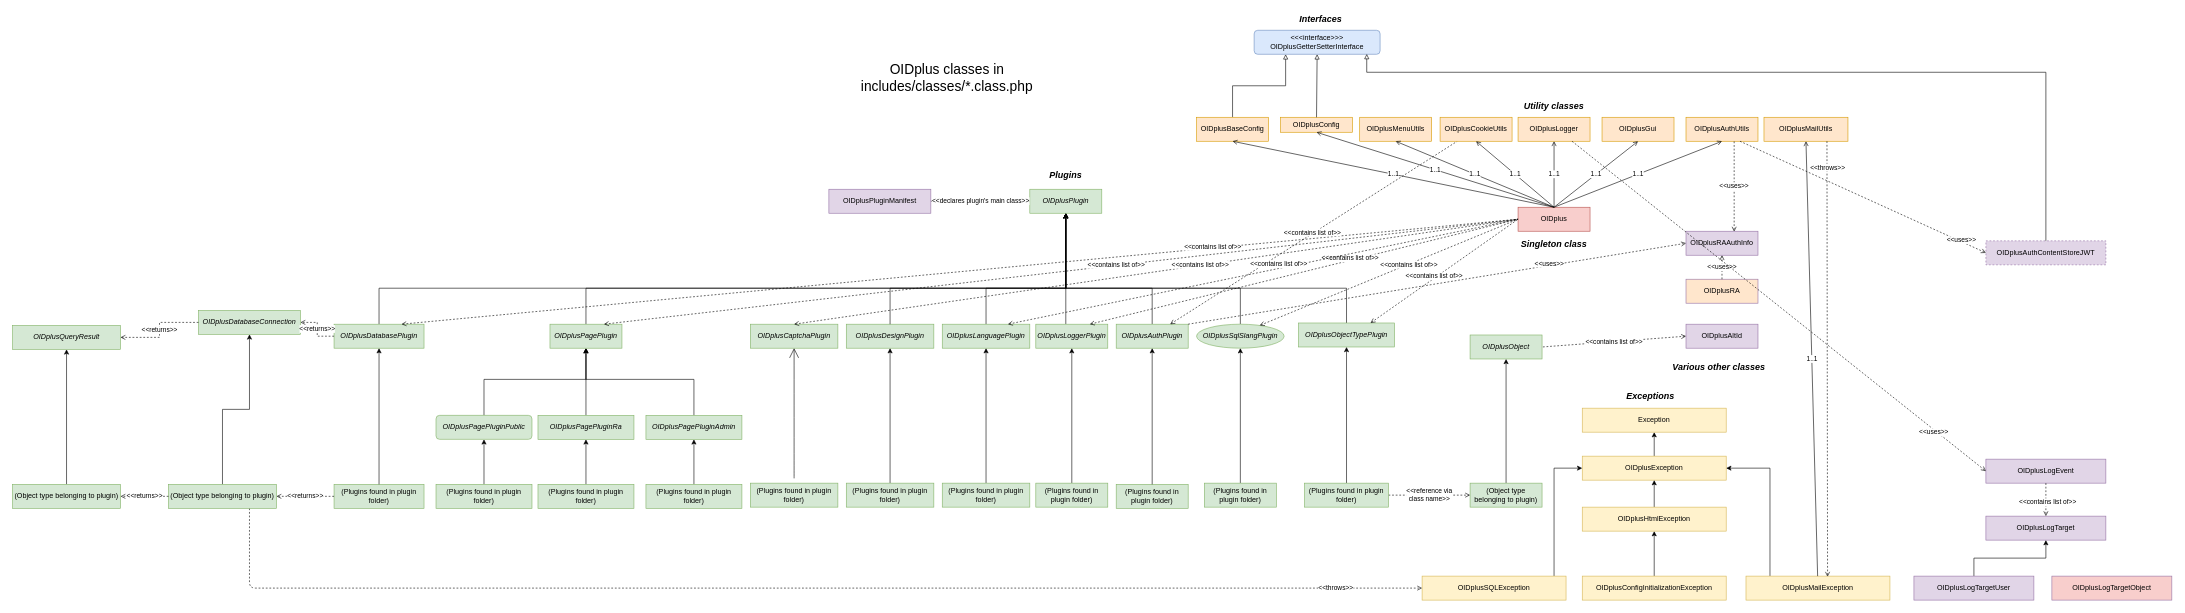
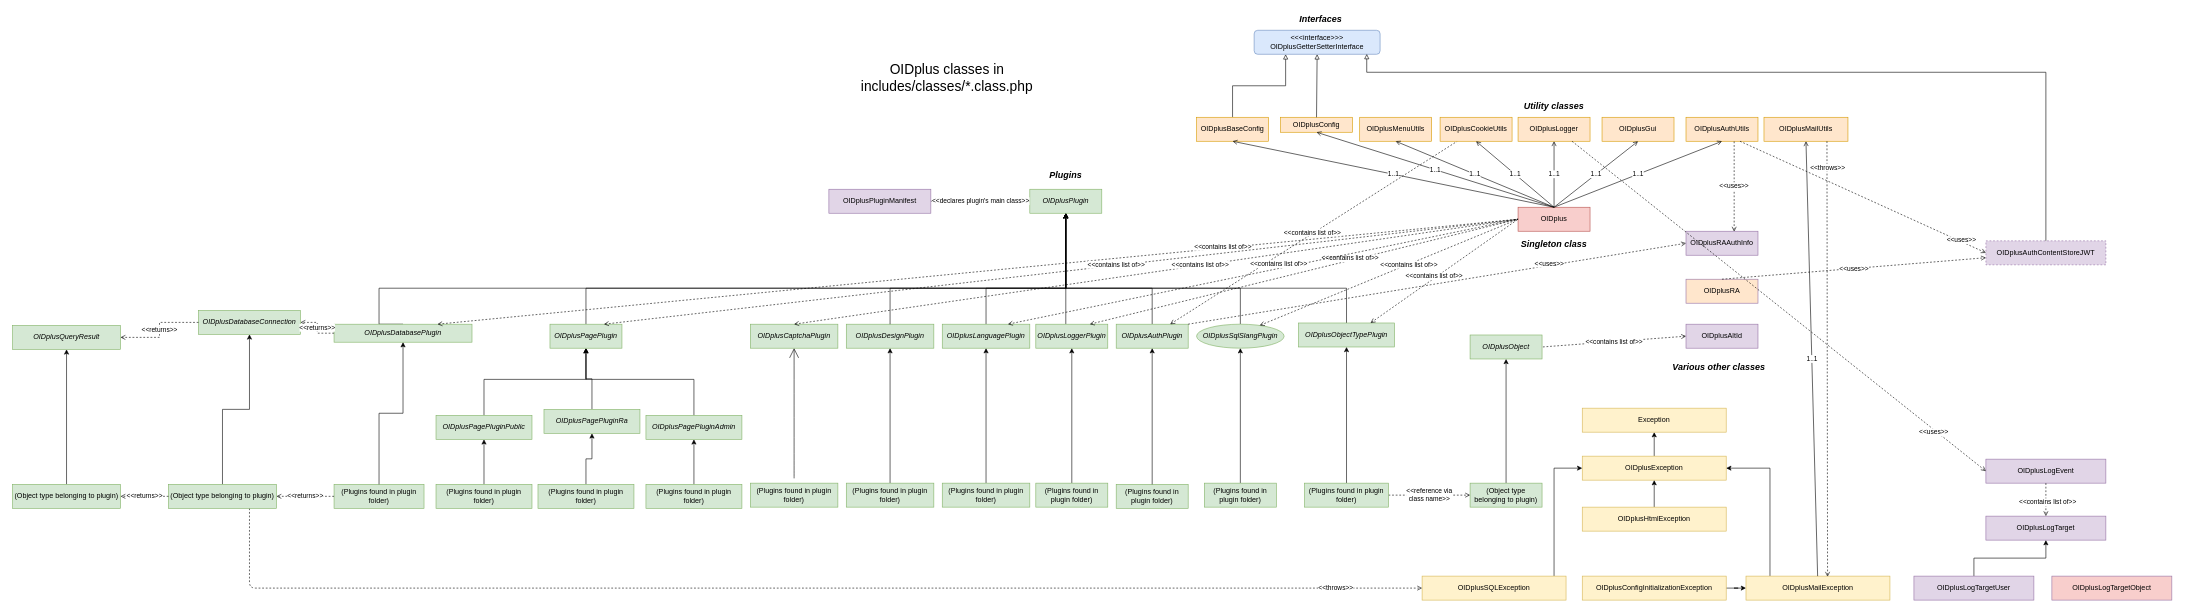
edge "OIDplusRA" -> "OIDplusRAAuthInfo": now "OIDplusRA" -> "OIDplusAuthContentStoreJWT"
node "OIDplusDatabasePlugin": size 90x24 -> 138x18
node "Exceptions": removed
node "OIDplusPagePluginPublic": shape rounded rectangle -> rectangle
node "OIDplusPagePluginRa": moved (586, 428) -> (592, 422)
edge "OIDplusConfigInitializationException" -> "OIDplusHtmlException": now "OIDplusConfigInitializationException" -> "OIDplusMailException"
